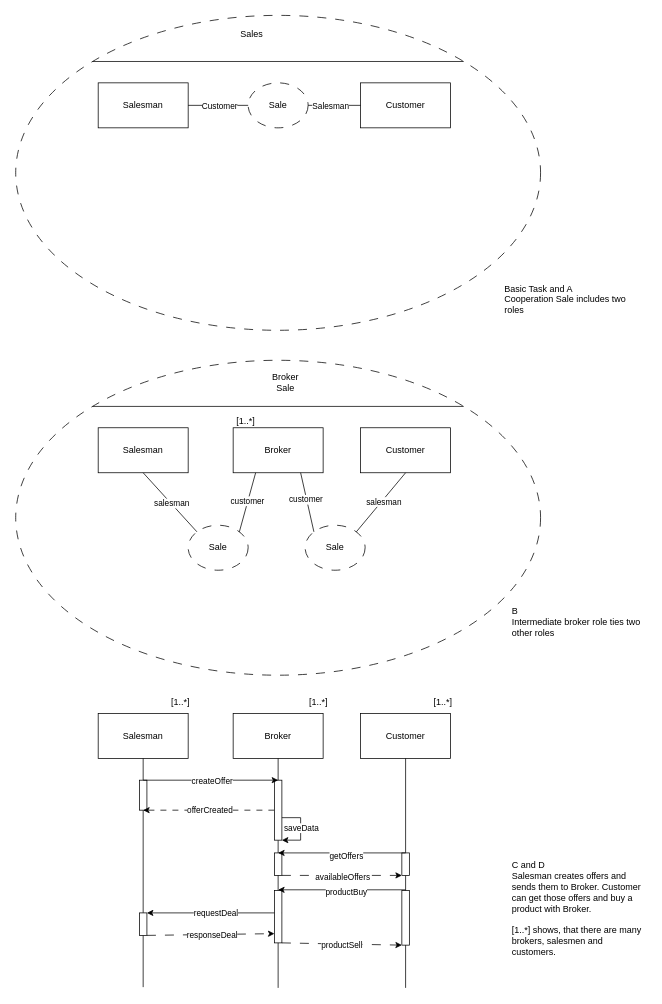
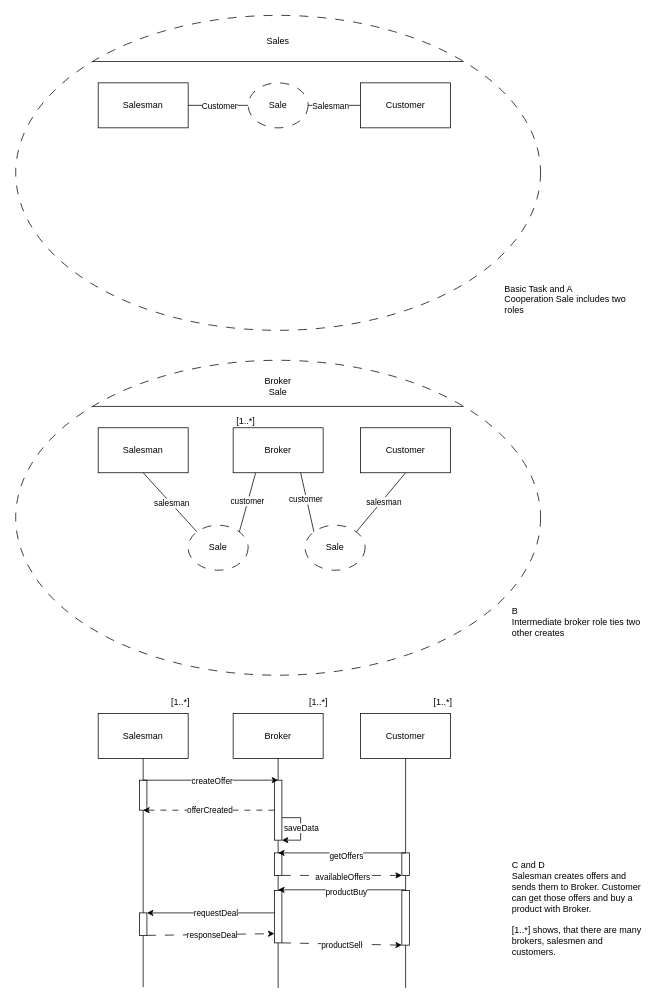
node "Sales": moved (252, 34) -> (278, 42)
node "Broker Sale": moved (285, 383) -> (278, 387)
node "B Intermediate broker role ties two other roles": label "B Intermediate broker role ties two other roles" -> "B Intermediate broker role ties two other creates"
